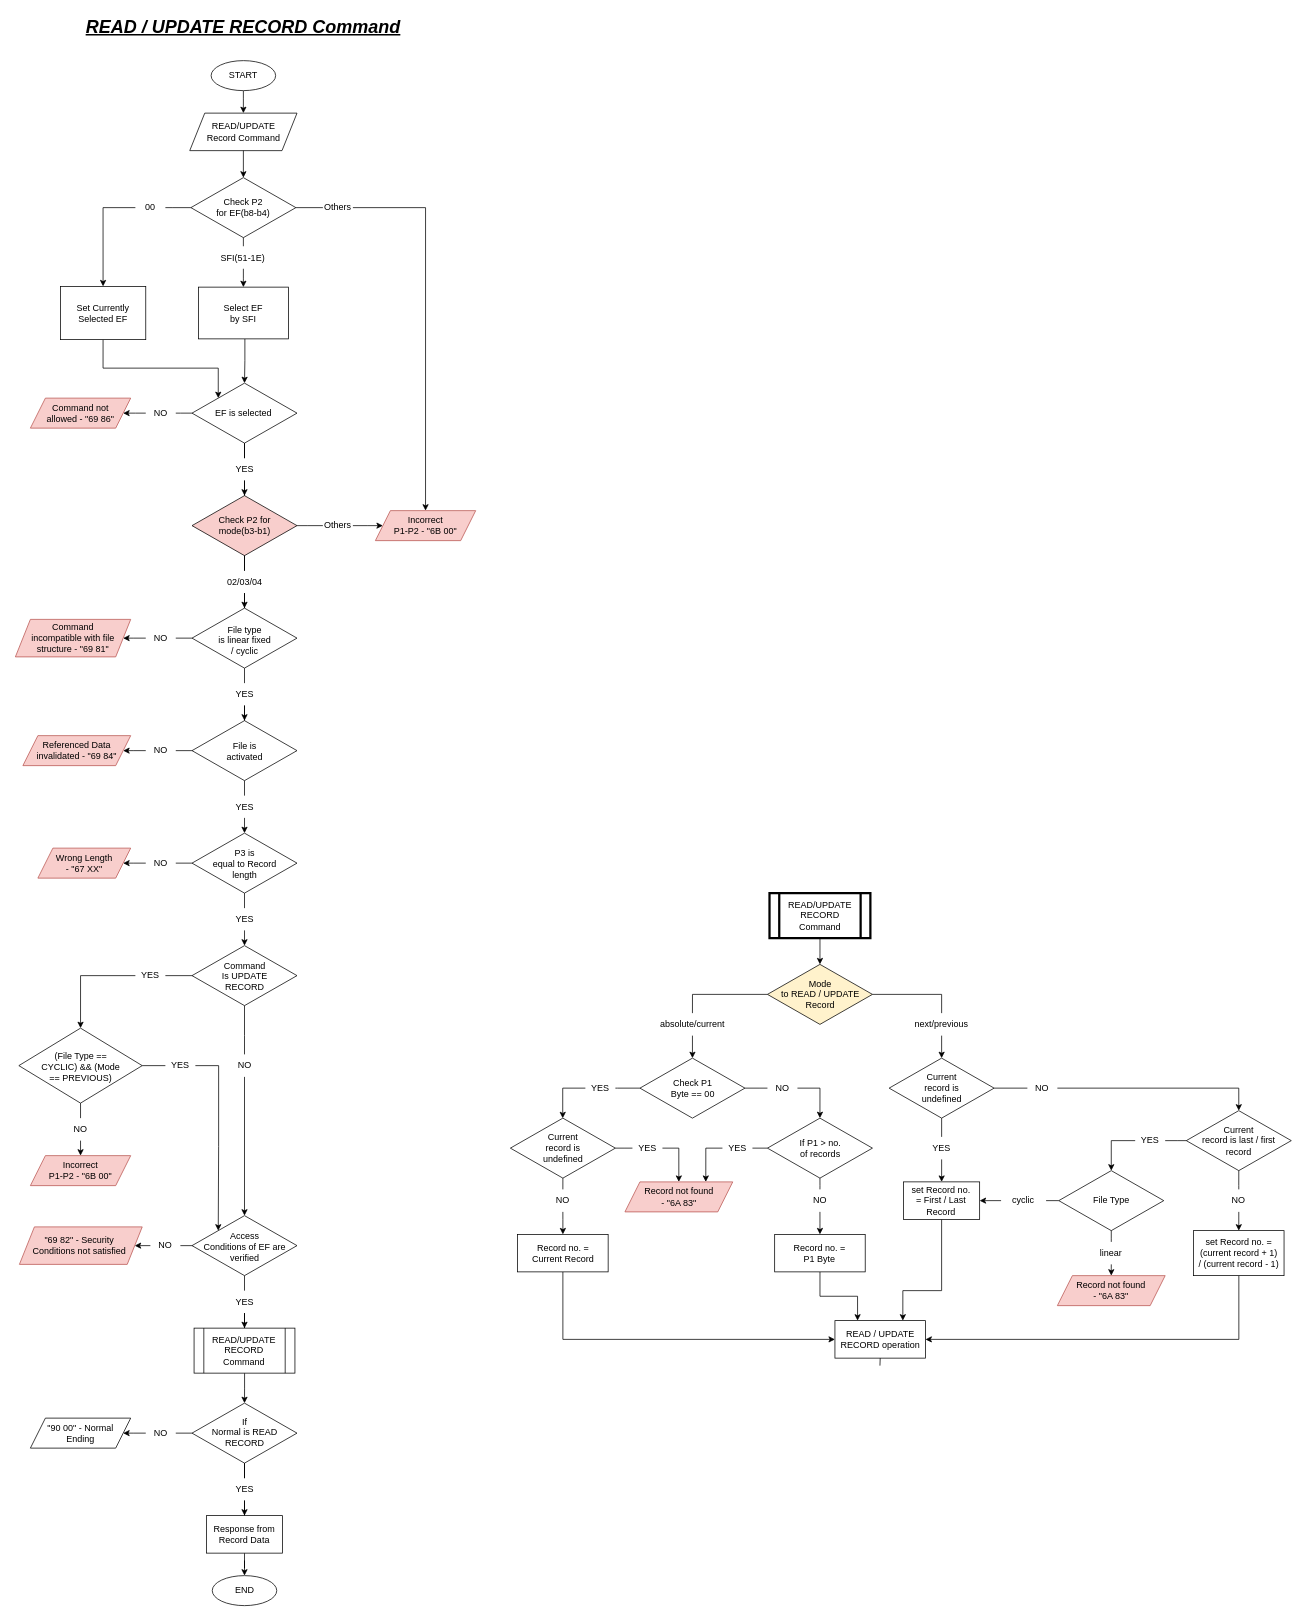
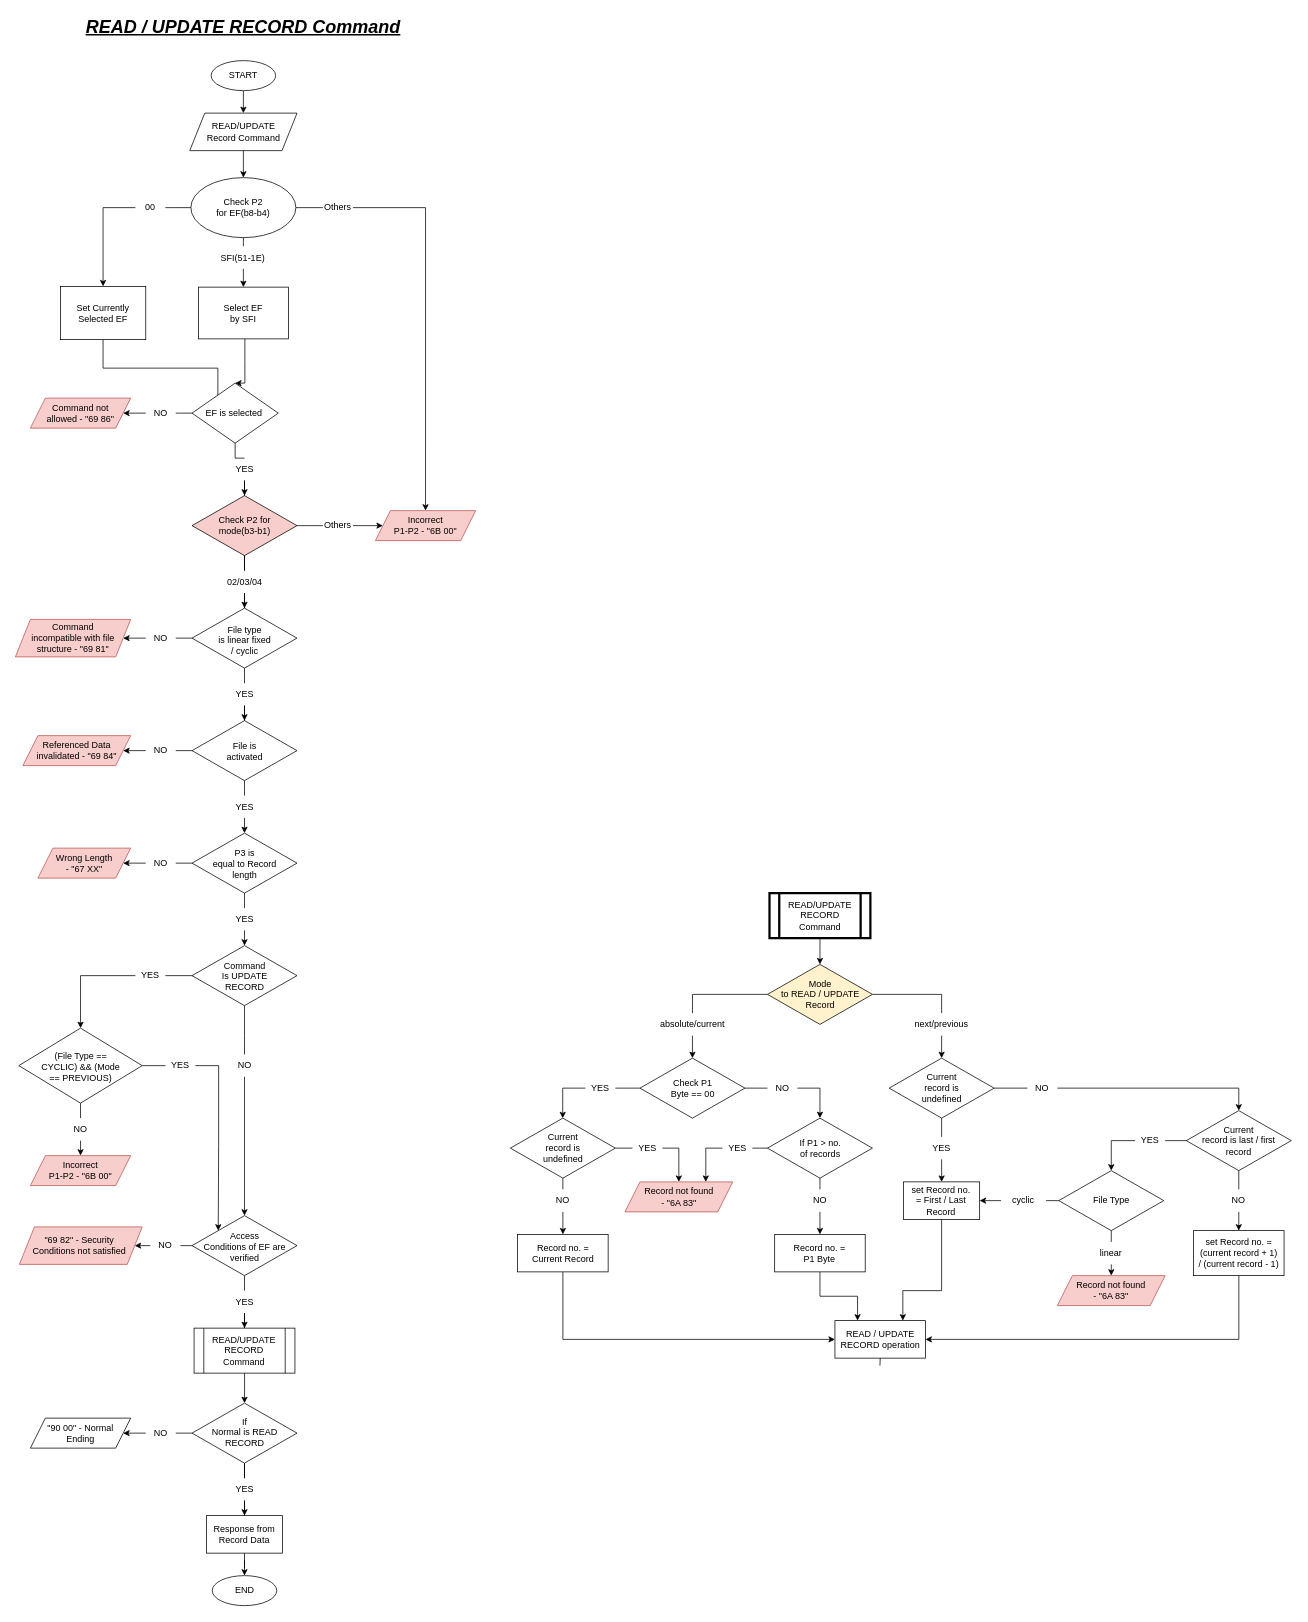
node "Check P2 for EF(b8-b4)": shape diamond -> ellipse
node "EF is selected": size 105x60 -> 86x60
